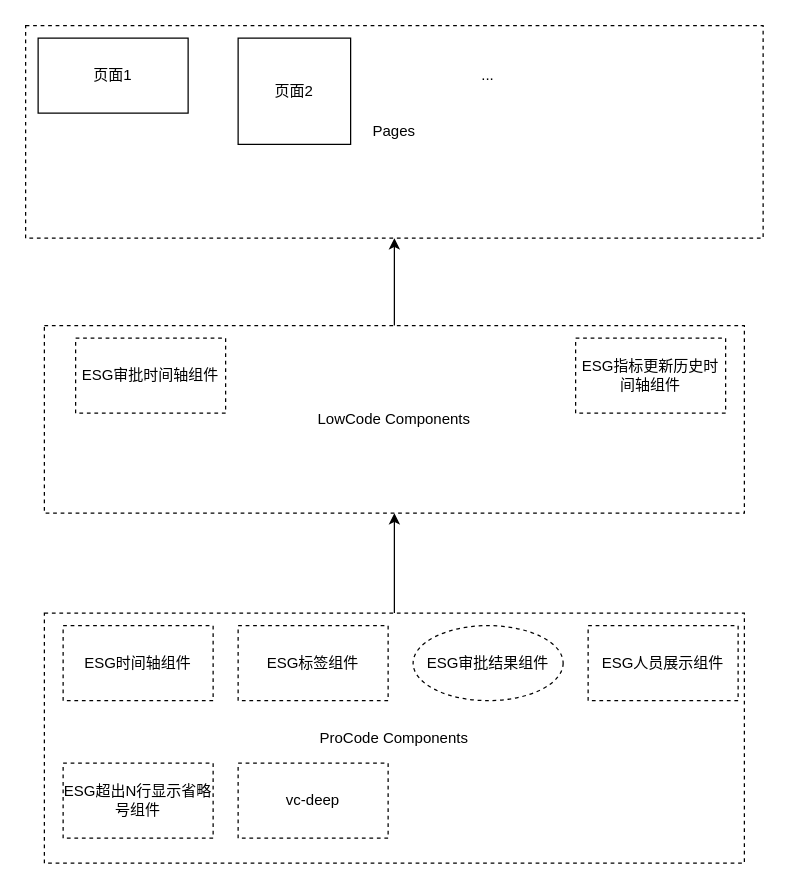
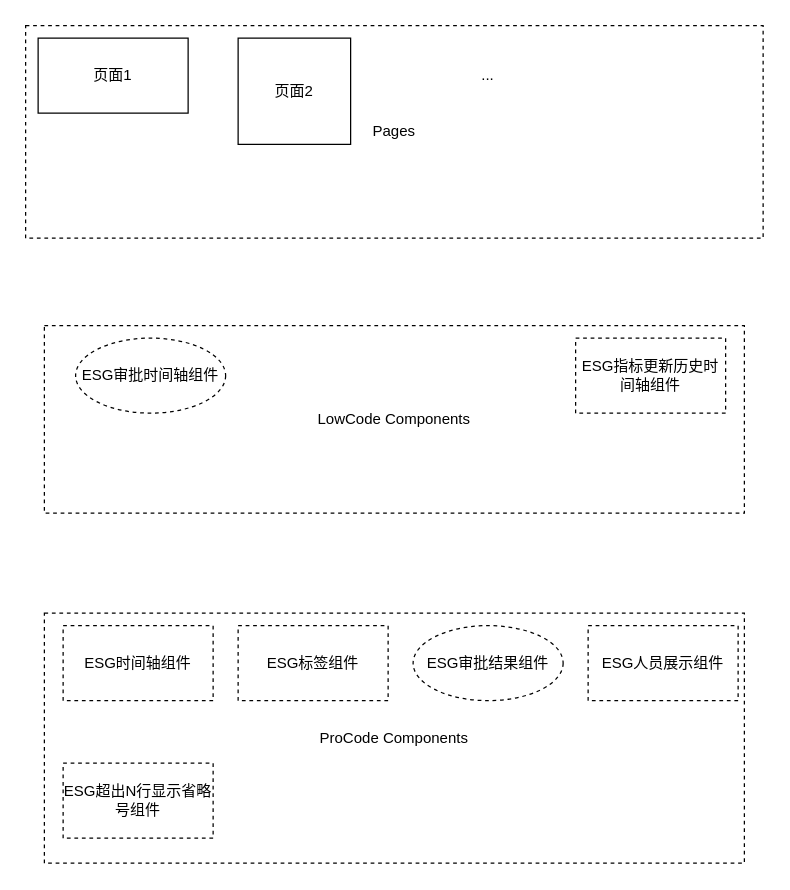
edge "LowCode Components" -> "Pages": removed
node "ESG审批时间轴组件": shape rectangle -> ellipse
edge "ProCode Components" -> "LowCode Components": removed
node "vc-deep": removed
